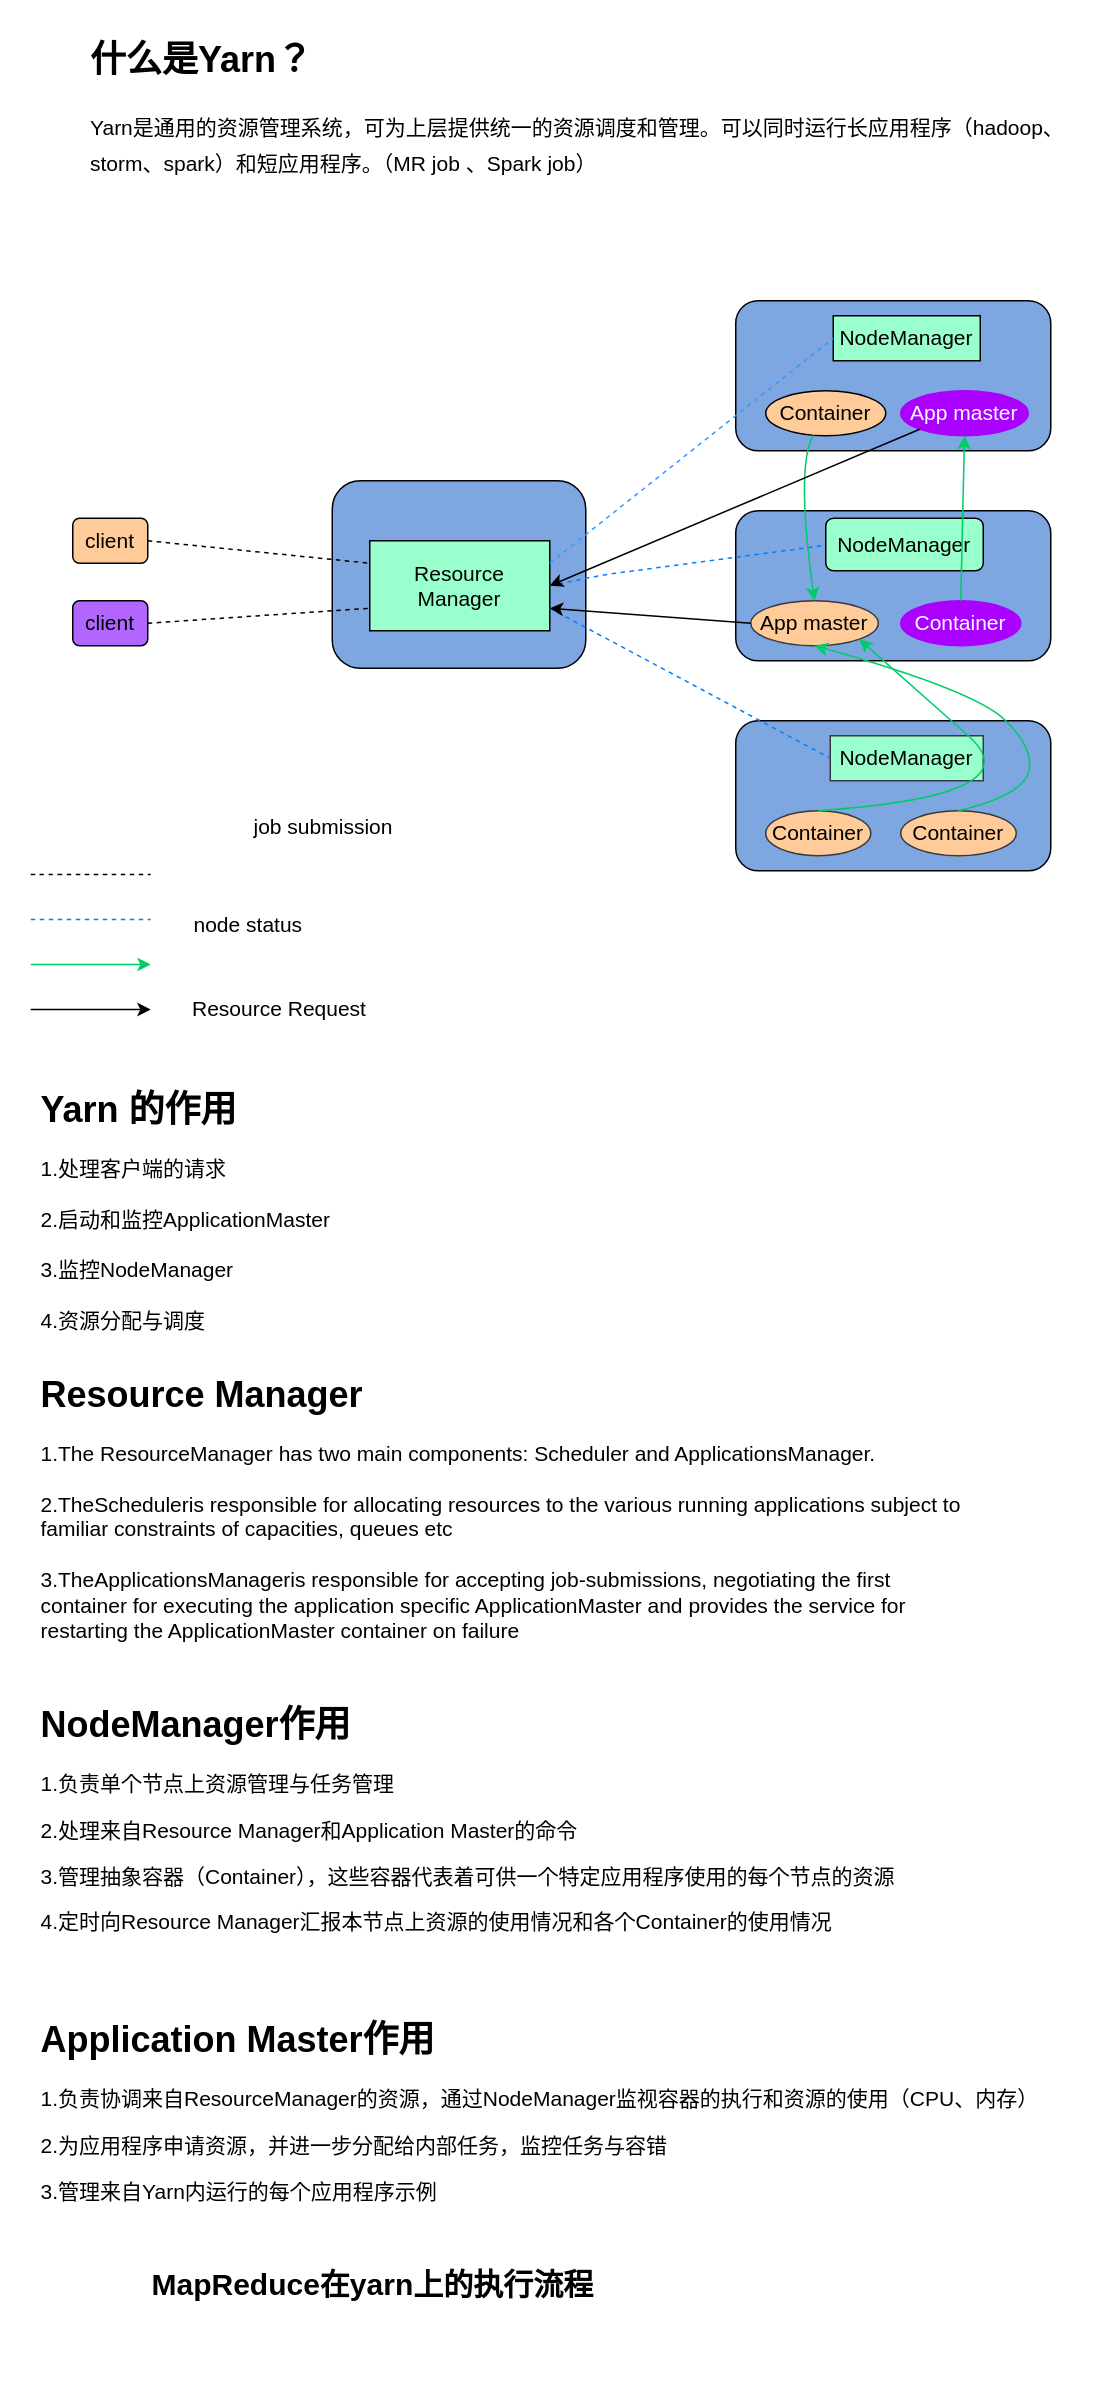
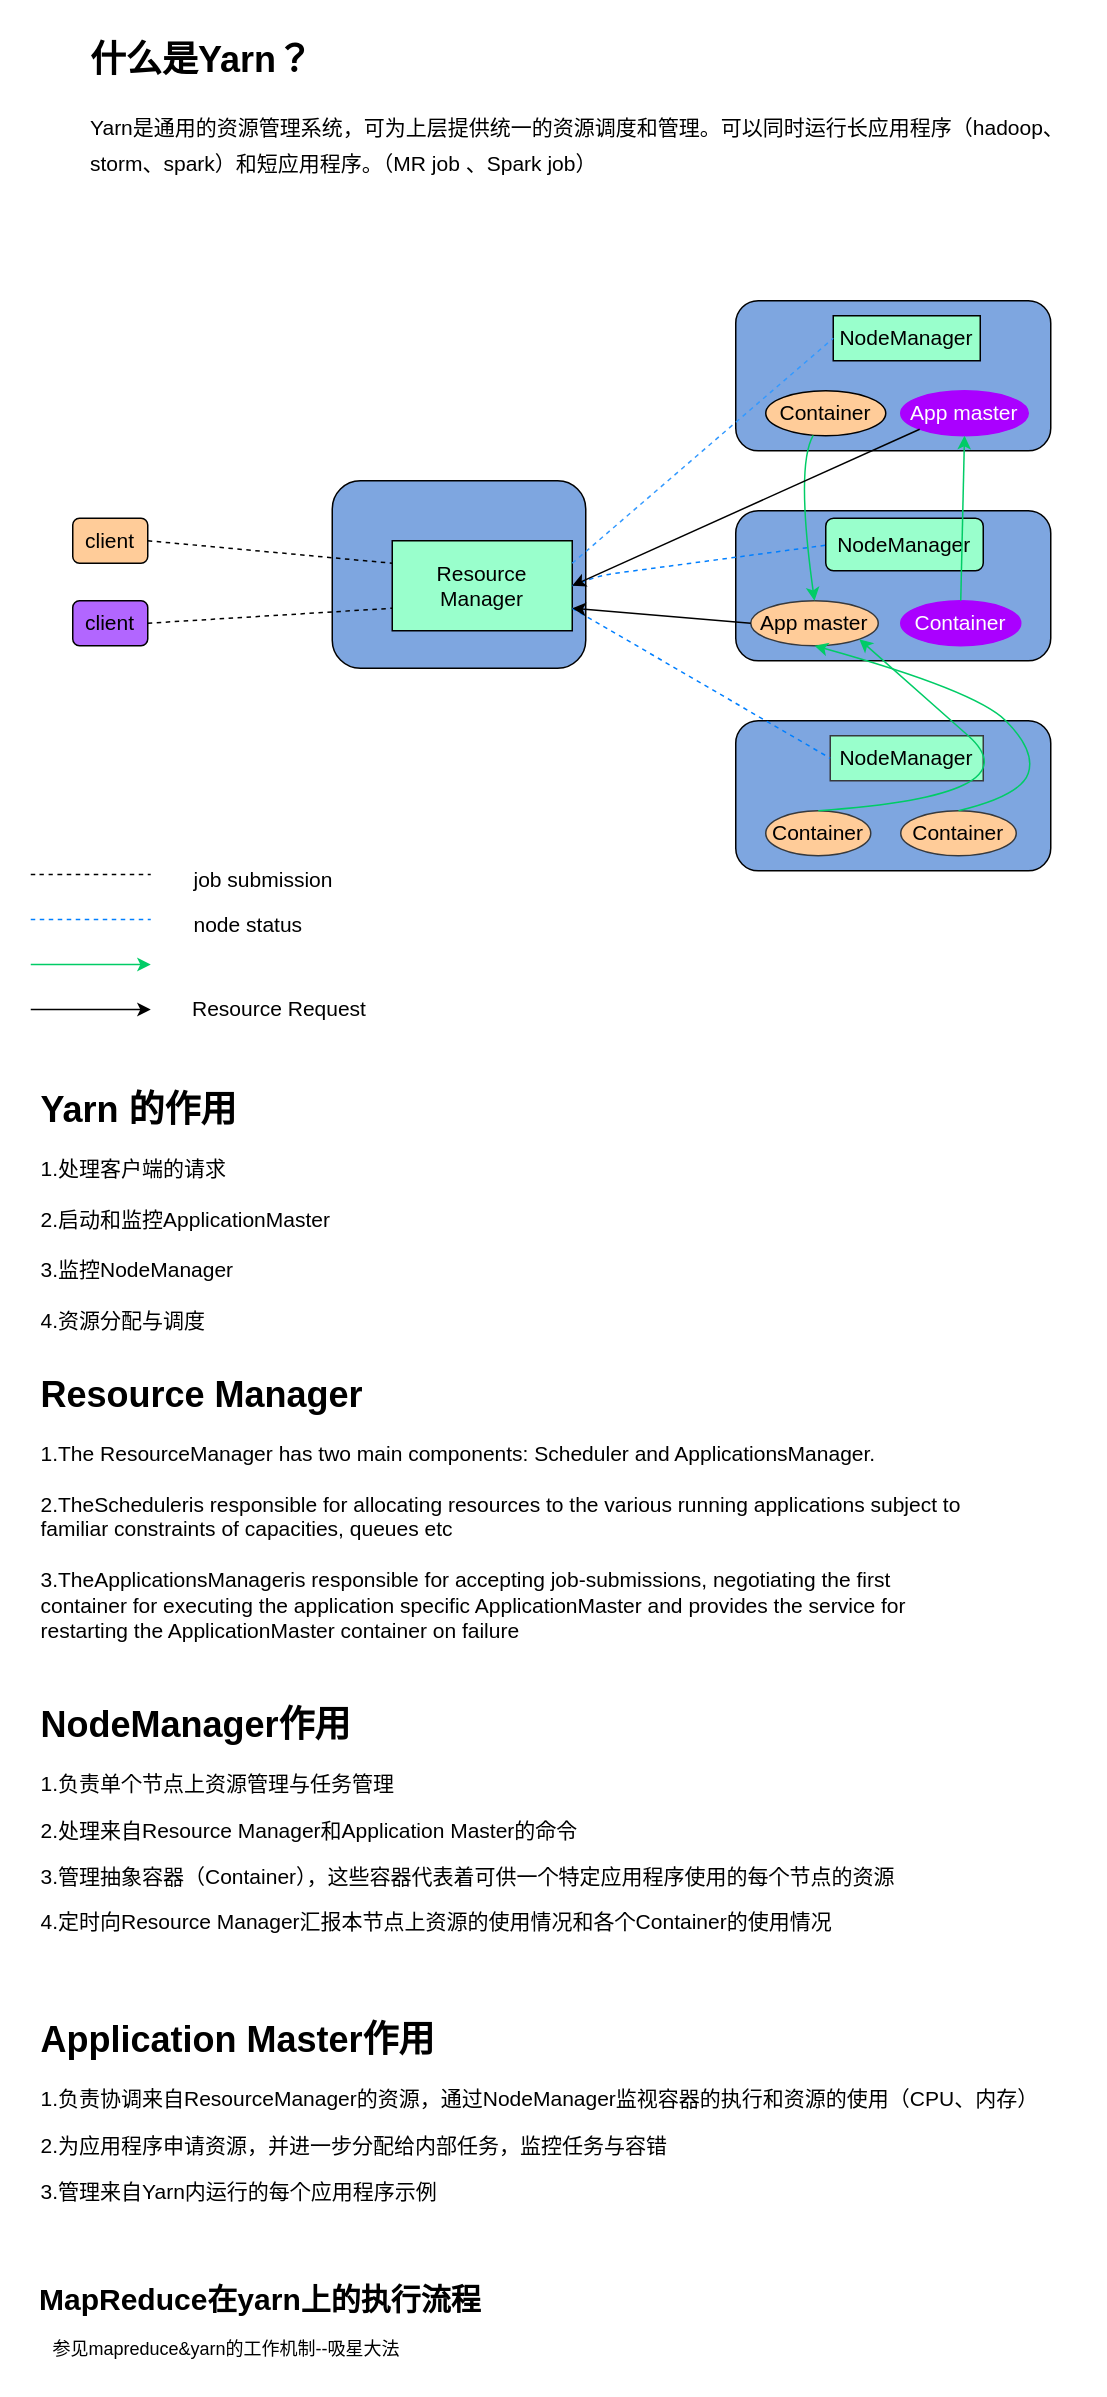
node "Resource Manager": moved (460, 586) -> (482, 586)
node "job submission": moved (326, 833) -> (266, 885)
node "MapReduce在yarn上的执行流程": moved (381, 2278) -> (269, 2293)
node "参见mapreduce&yarn的工作机制--吸星大法": added
